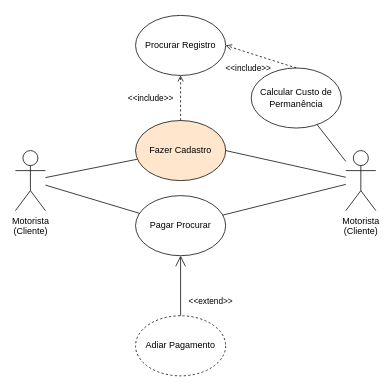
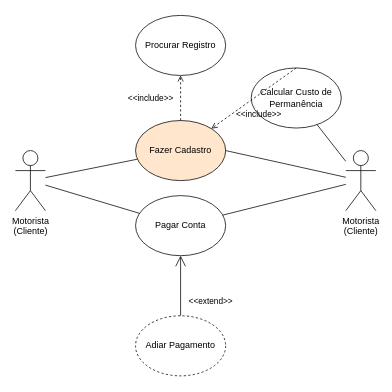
edge "Calcular Custo de Permanência" -> "Procurar Registro": now "Calcular Custo de Permanência" -> "Fazer Cadastro"
node "Pagar Procurar": label "Pagar Procurar" -> "Pagar Conta"
